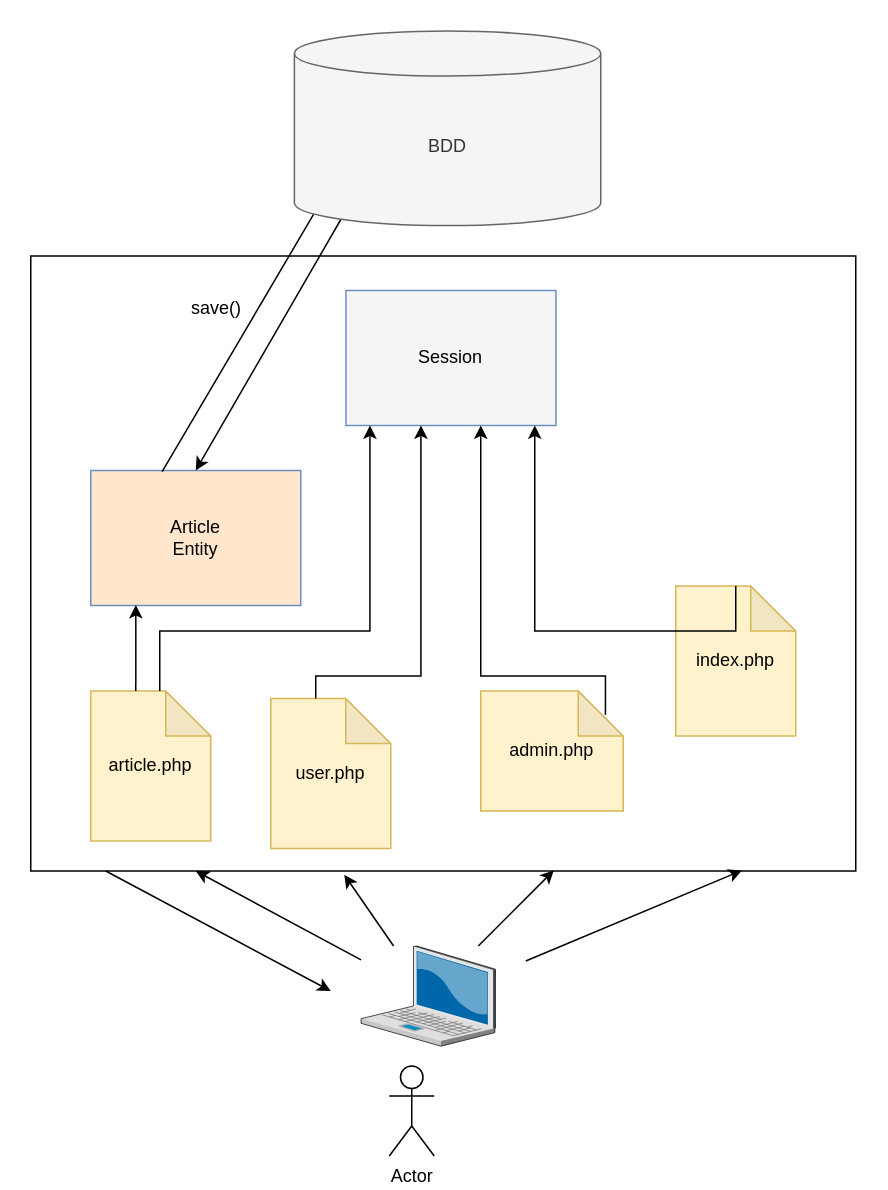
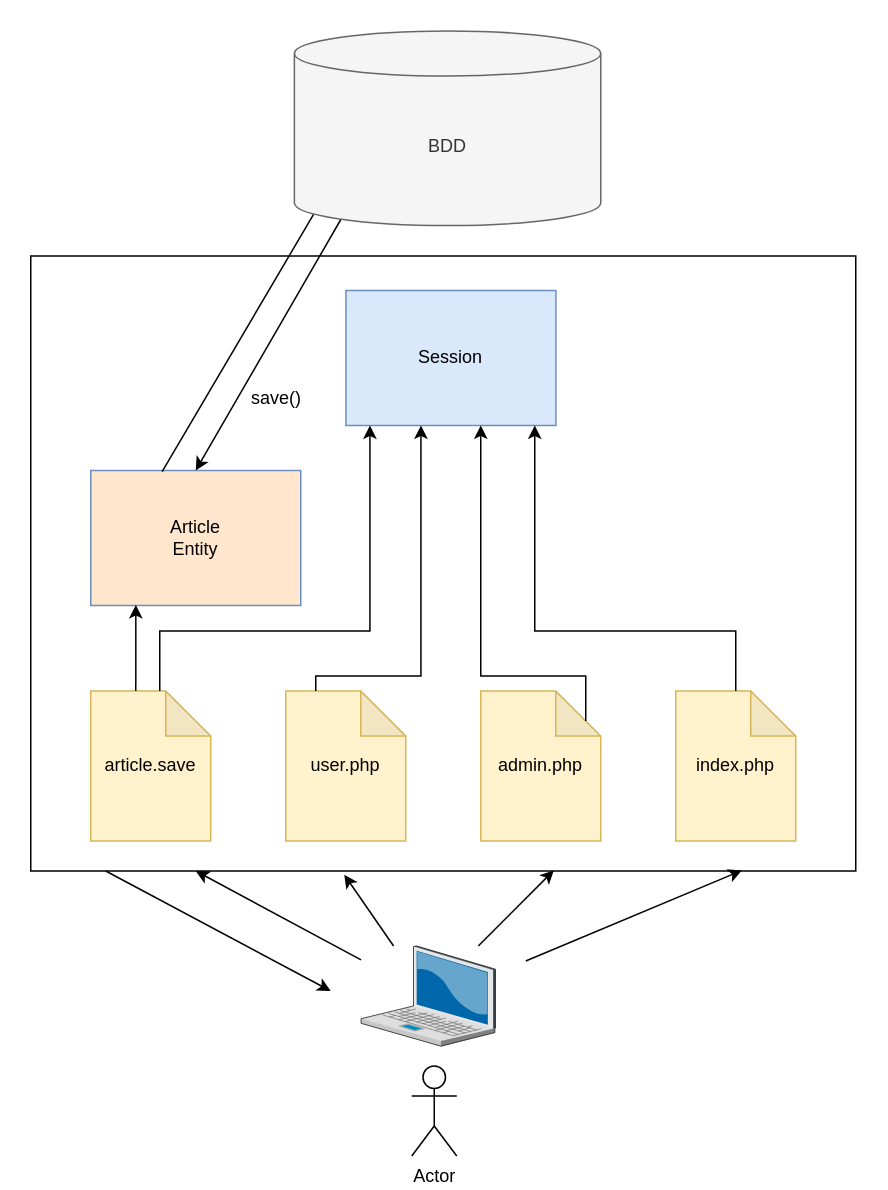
node "save()": moved (217, 308) -> (277, 398)
node "Session": fillcolor #f5f5f5 -> #dae8fc
node "index.php": moved (736, 661) -> (736, 766)
node "admin.php": size 143x120 -> 120x150
node "article.php": label "article.php" -> "article.save"
node "user.php": moved (331, 773) -> (346, 766)
node "Actor": moved (412, 1111) -> (434, 1111)
